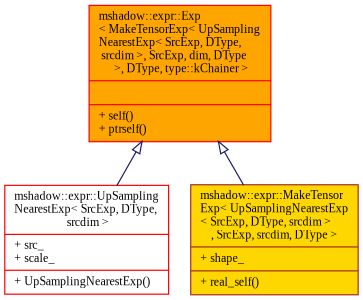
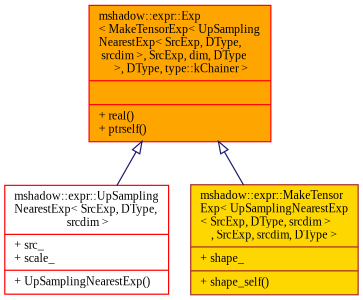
node "mshadow::expr::Exp": text "+ self()" -> "+ real()"
node "mshadow::expr::MakeTensor": text "+ real_self()" -> "+ shape_self()"
